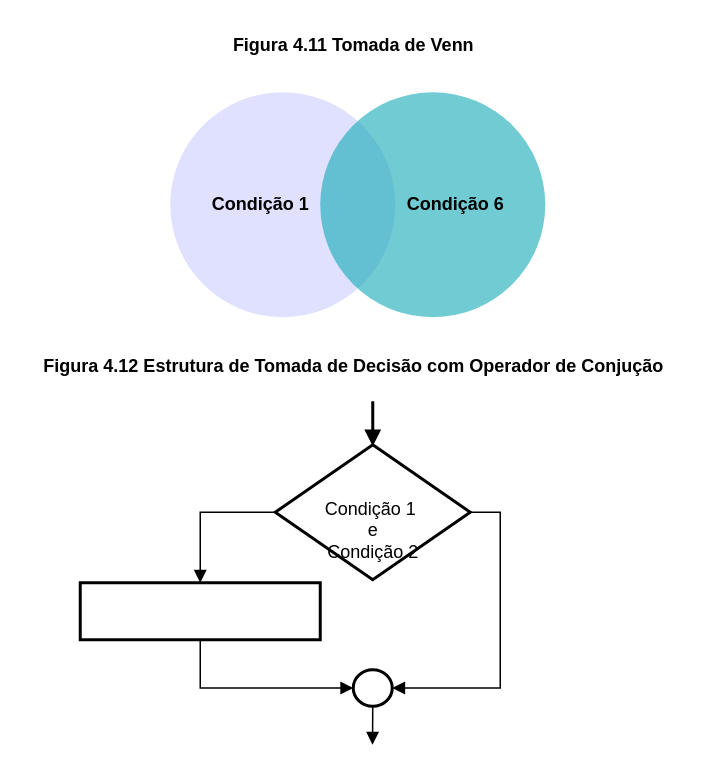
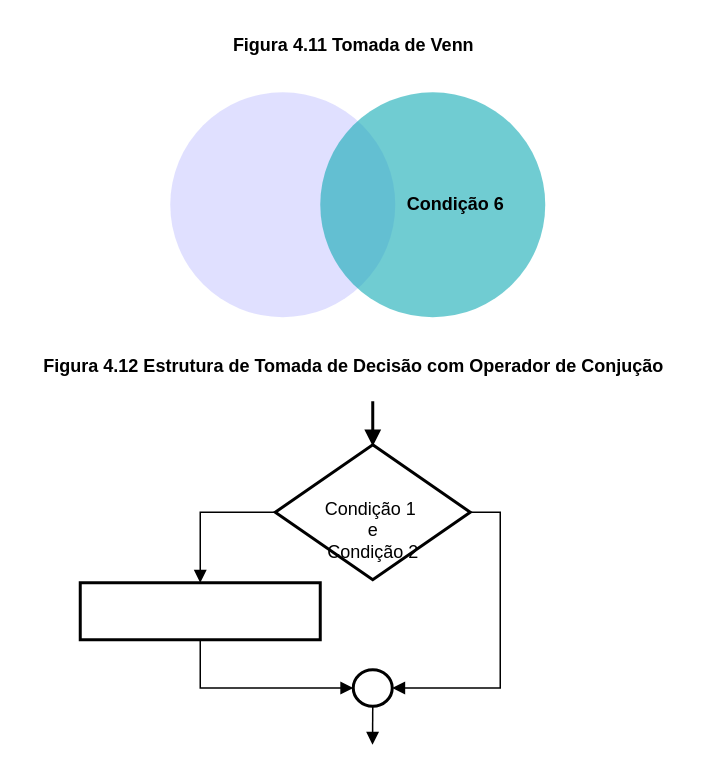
node "Condição 1": removed
